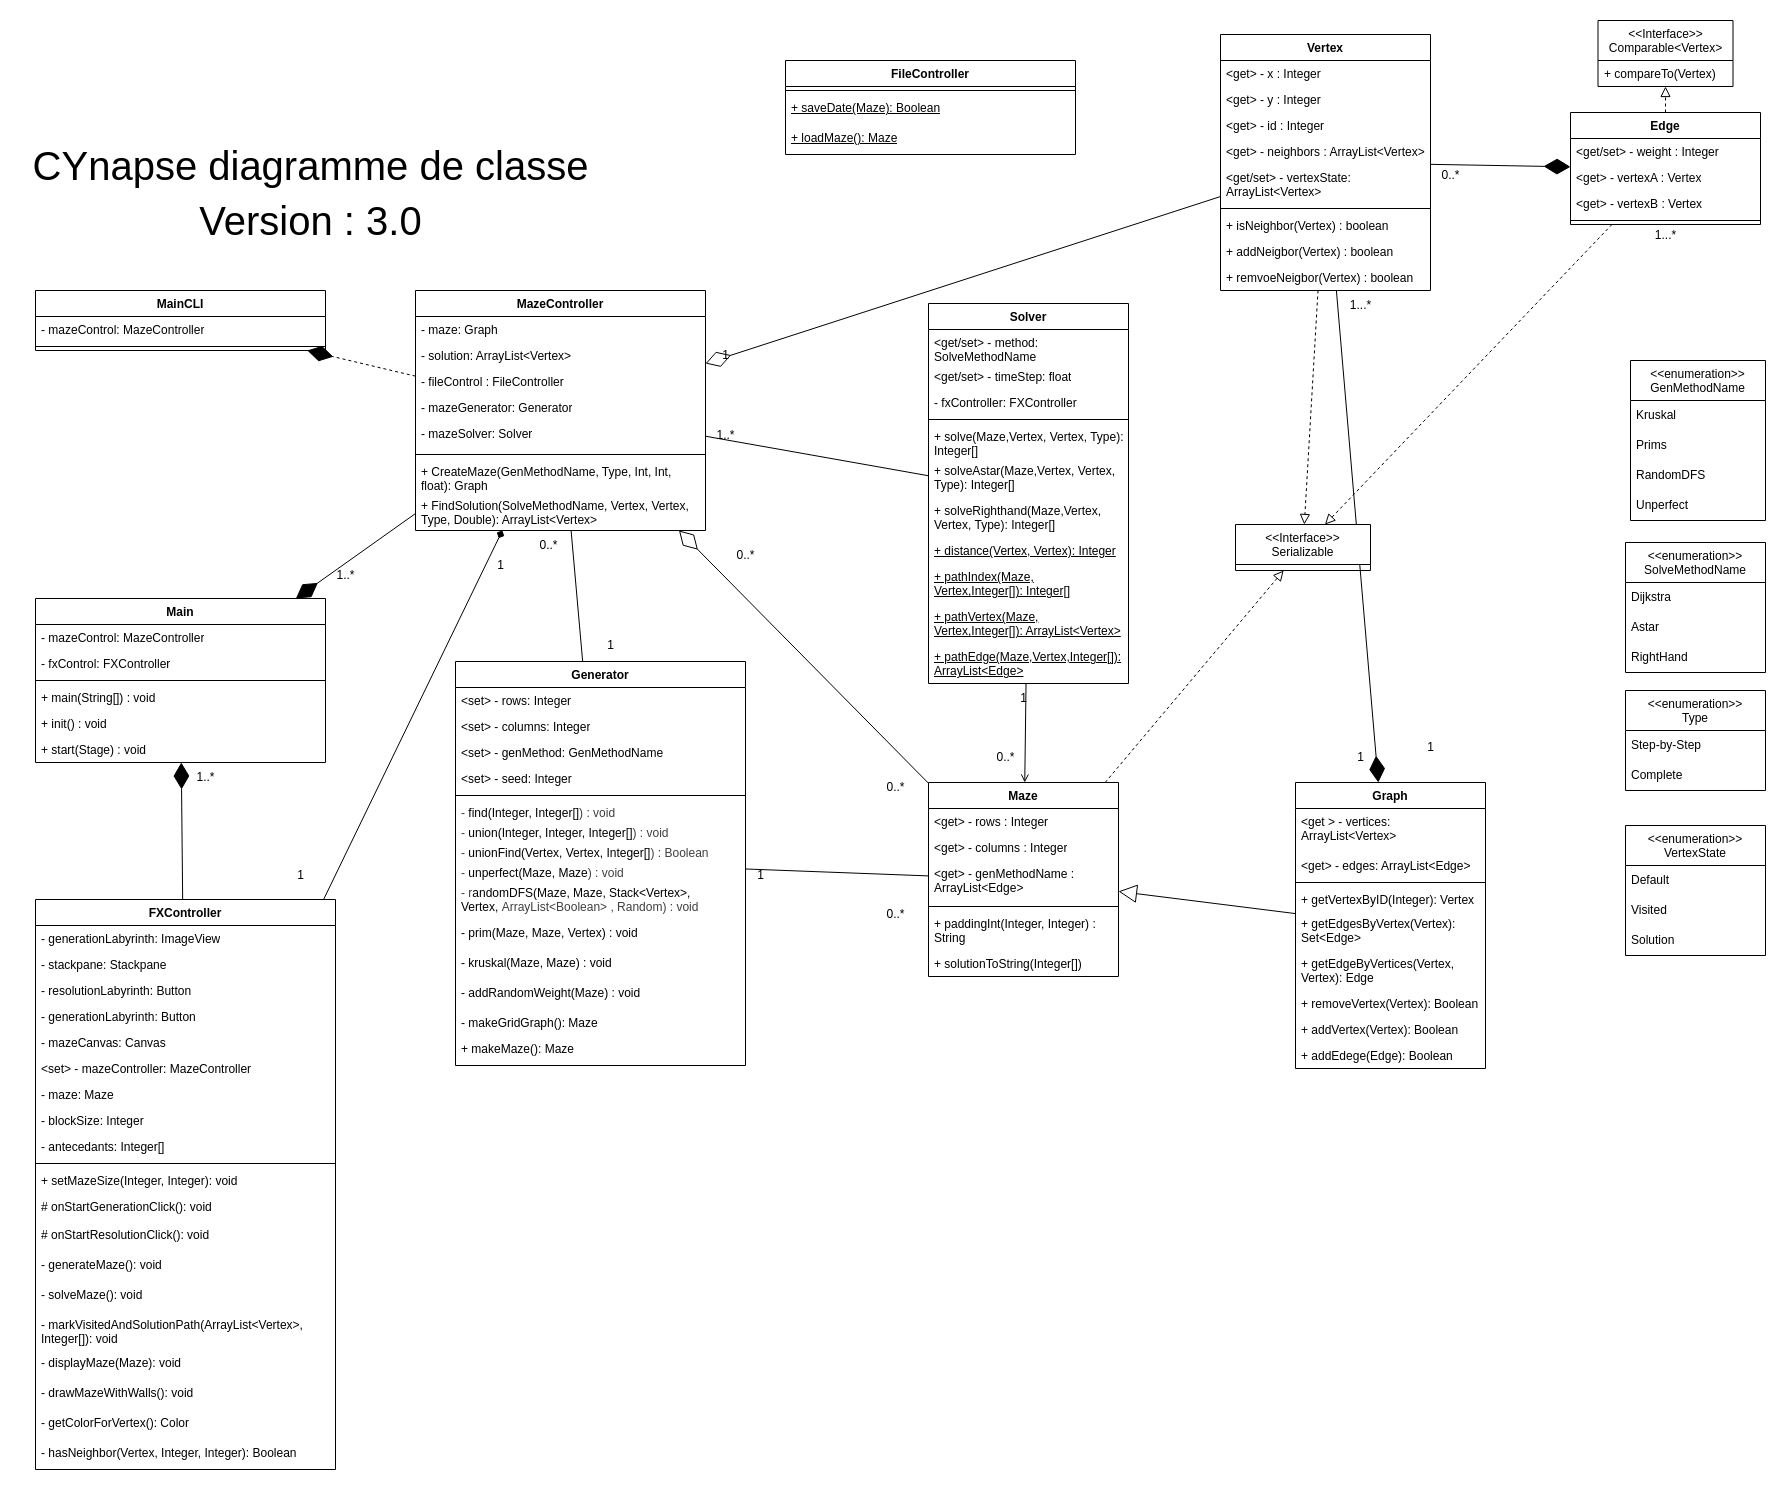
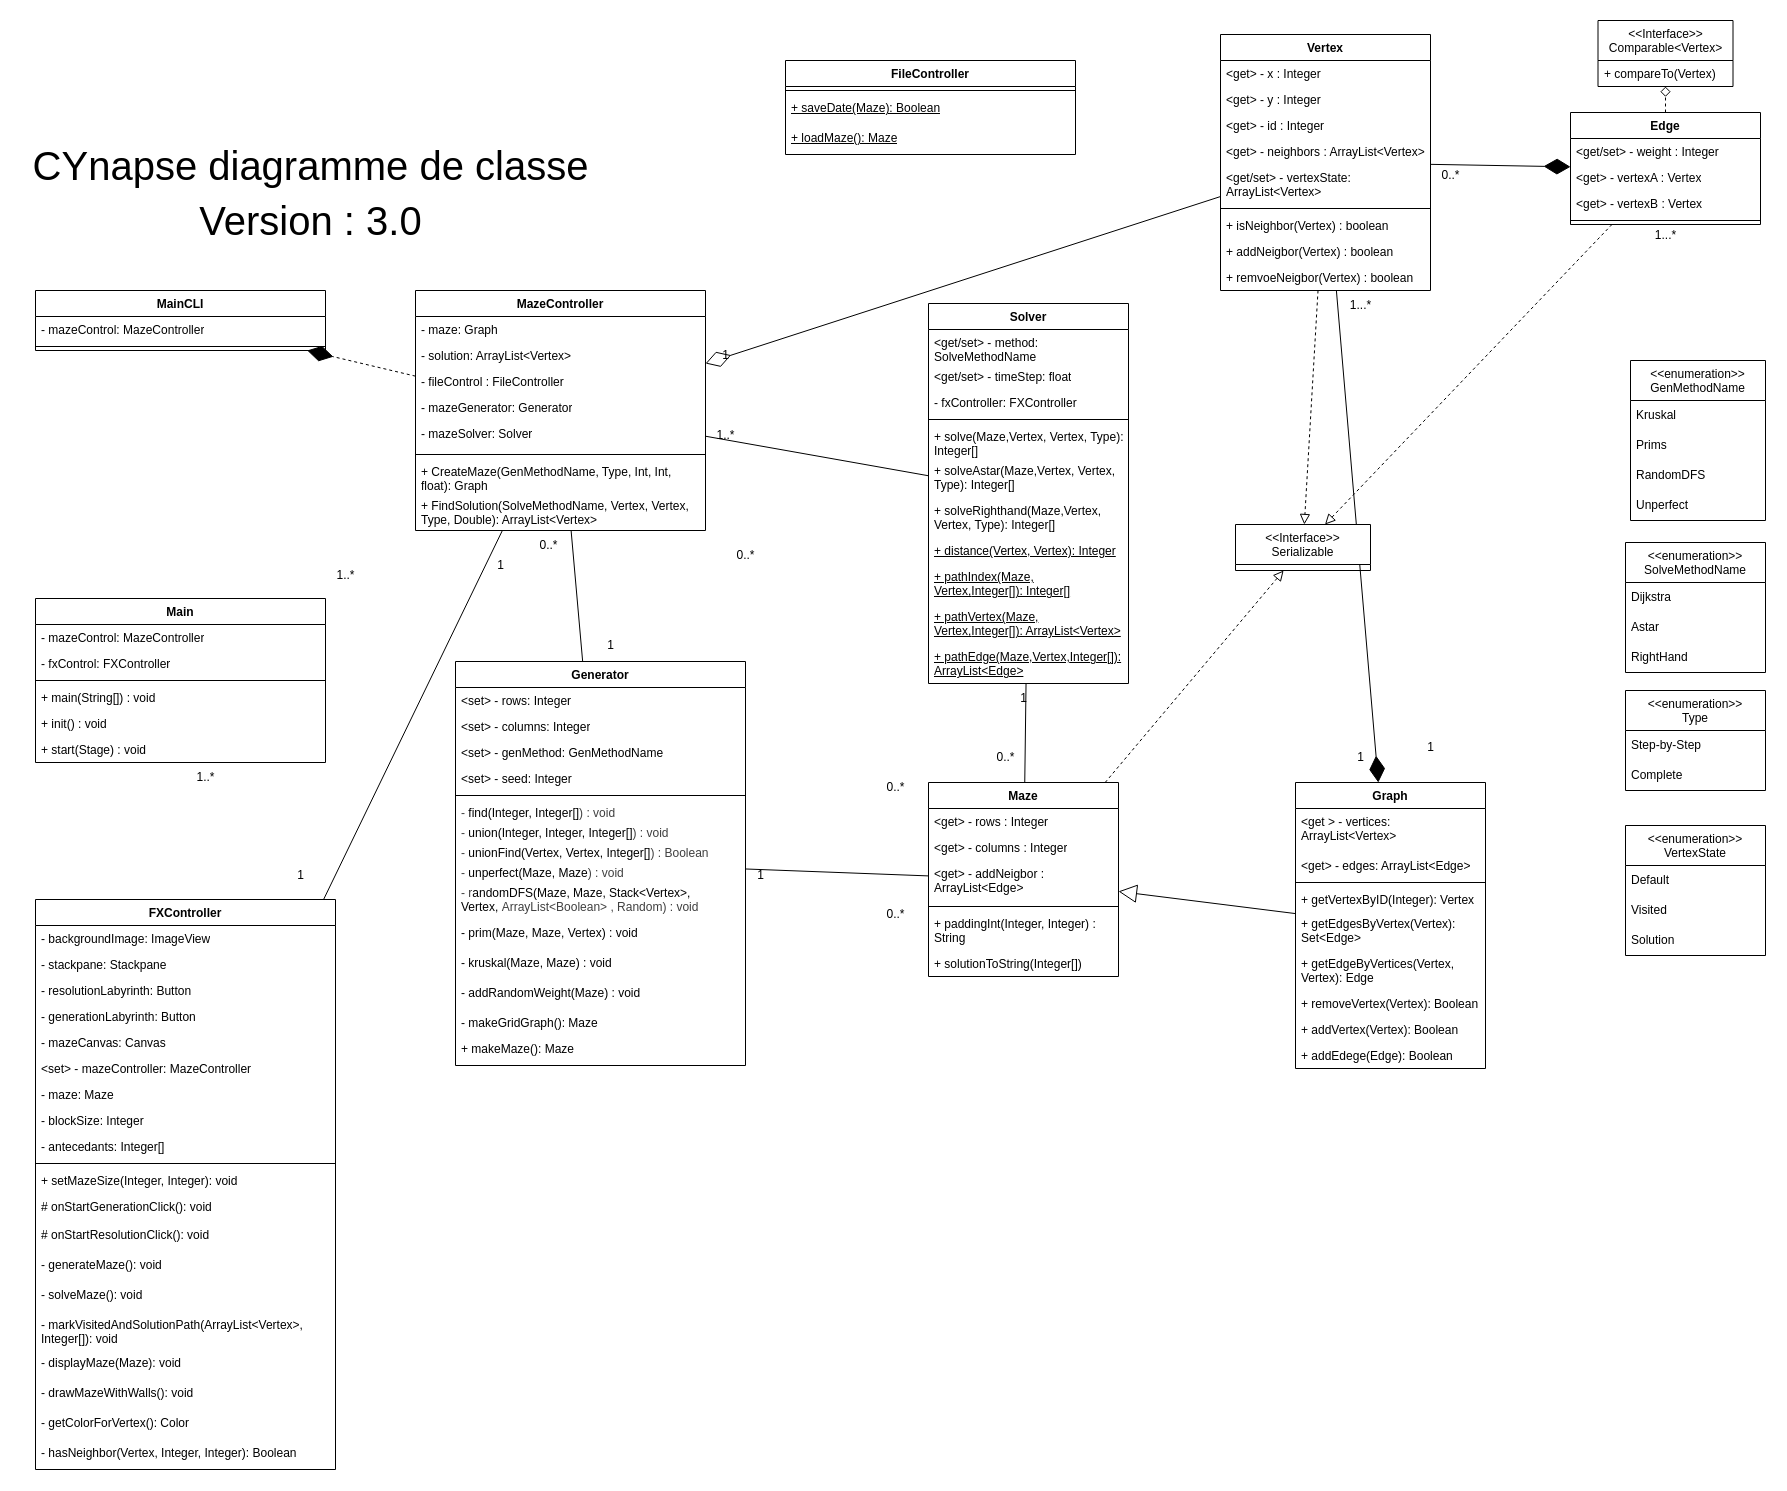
edge "Edge" -> "<<Interface>> Comparable<Vertex>": arrowhead block -> diamond
edge "FXController" -> "MazeController": arrowhead diamond -> none
edge "MazeController" -> "Main": removed
edge "Maze" -> "MazeController": removed
edge "Solver" -> "Maze": arrowhead open -> none
edge "FXController" -> "Main": removed
node "<get> - genMethodName : ArrayList<Edge>": label "<get> - genMethodName : ArrayList<Edge>" -> "<get> - addNeigbor : ArrayList<Edge>"
node "- generationLabyrinth: ImageView": label "- generationLabyrinth: ImageView" -> "- backgroundImage: ImageView"
